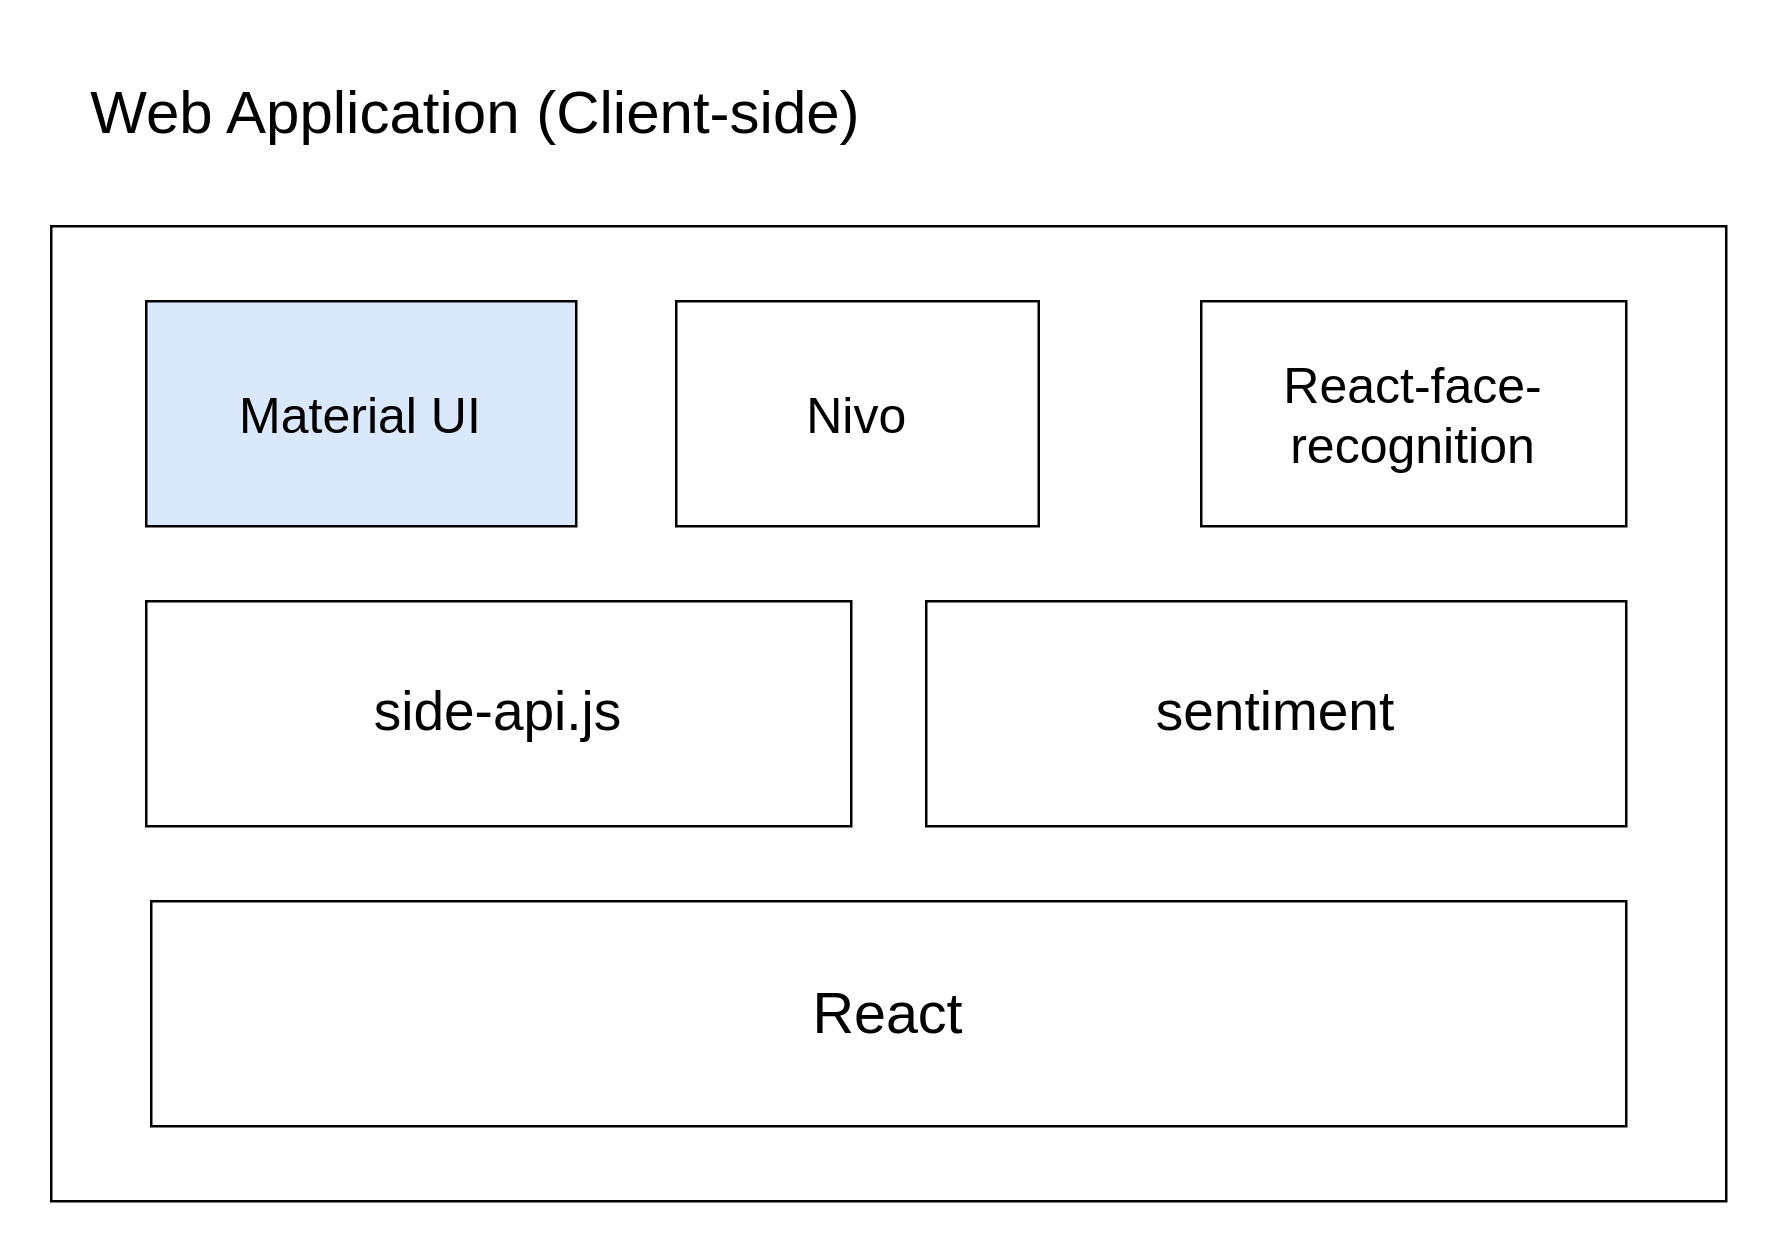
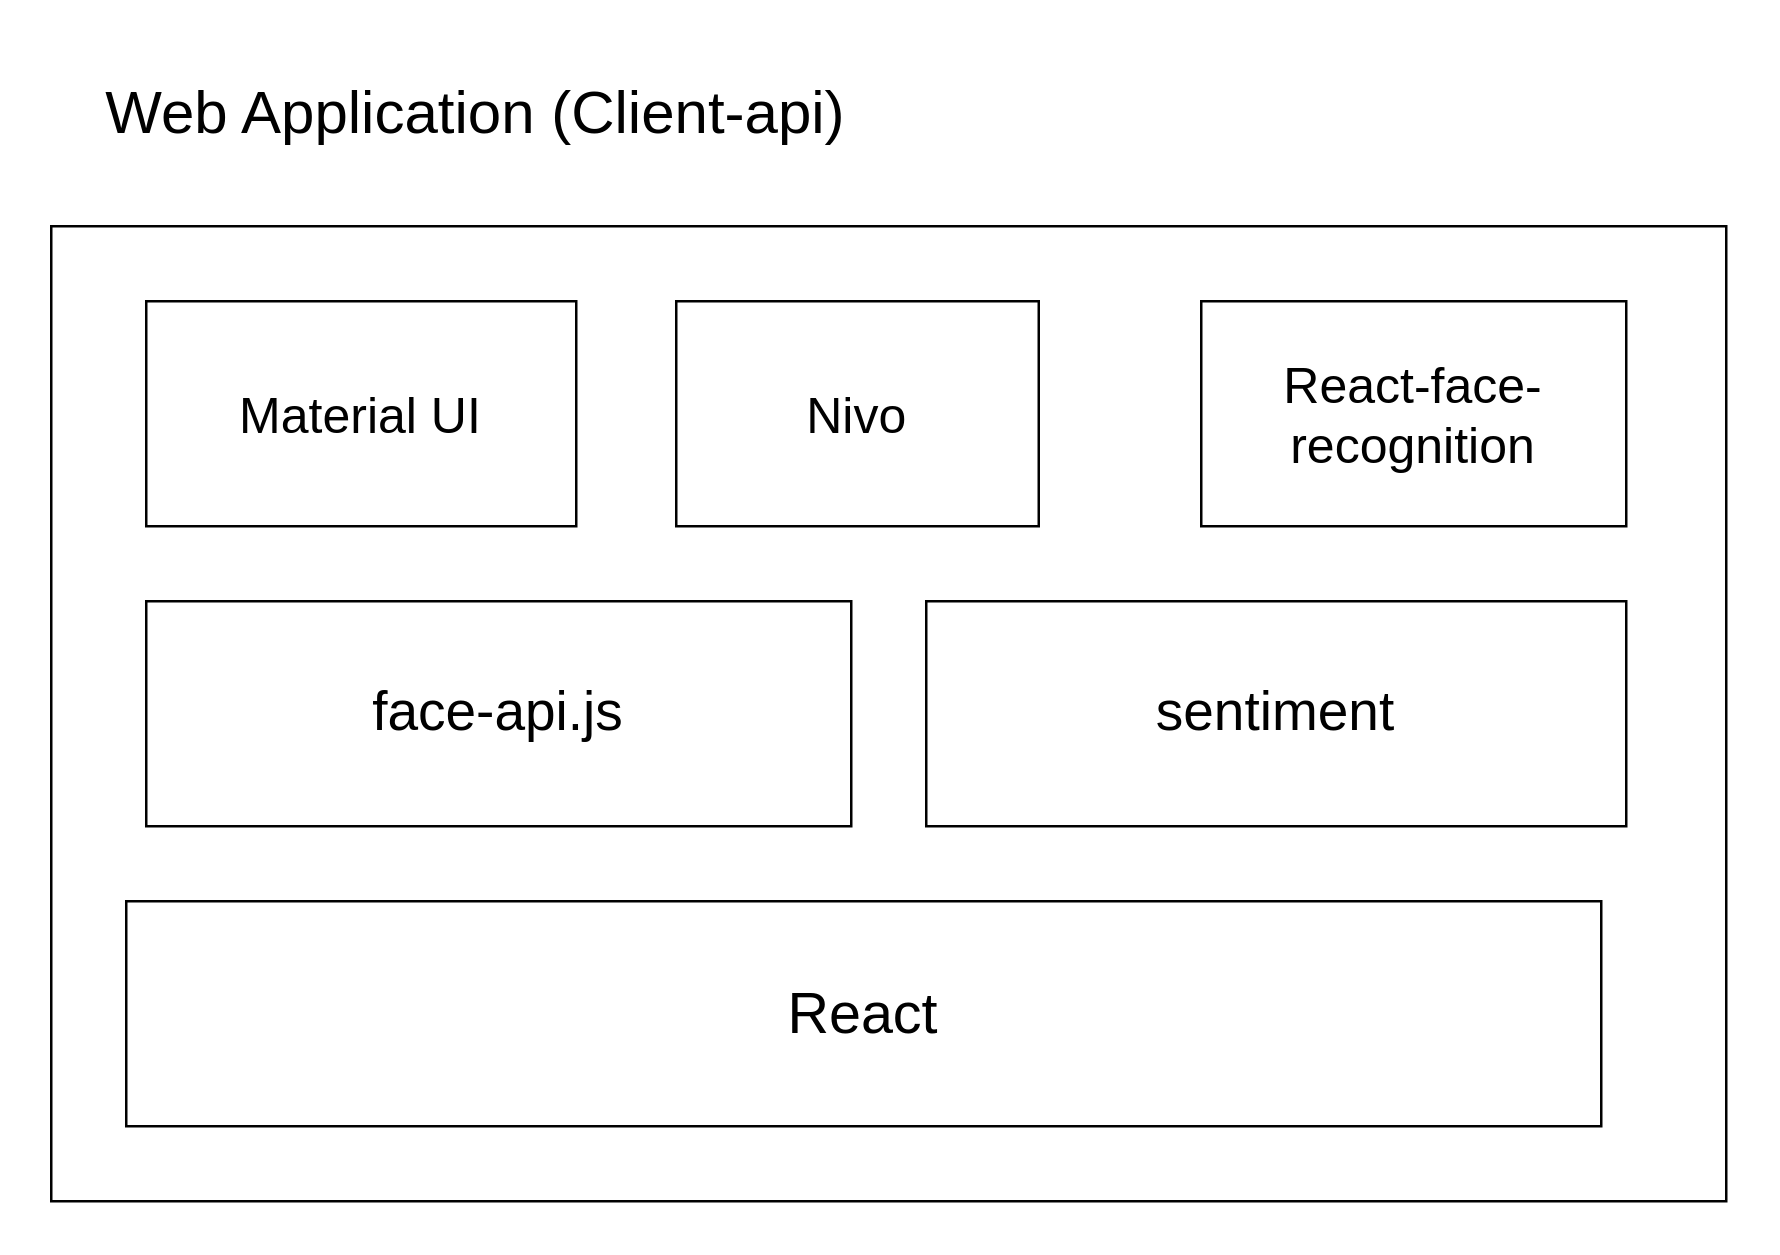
node "Web Application (Client-side)": label "Web Application (Client-side)" -> "Web Application (Client-api)"
node "Material UI": fillcolor #dae8fc -> #ffffff
node "side-api.js": label "side-api.js" -> "face-api.js"
node "React": moved (889, 1014) -> (864, 1014)
